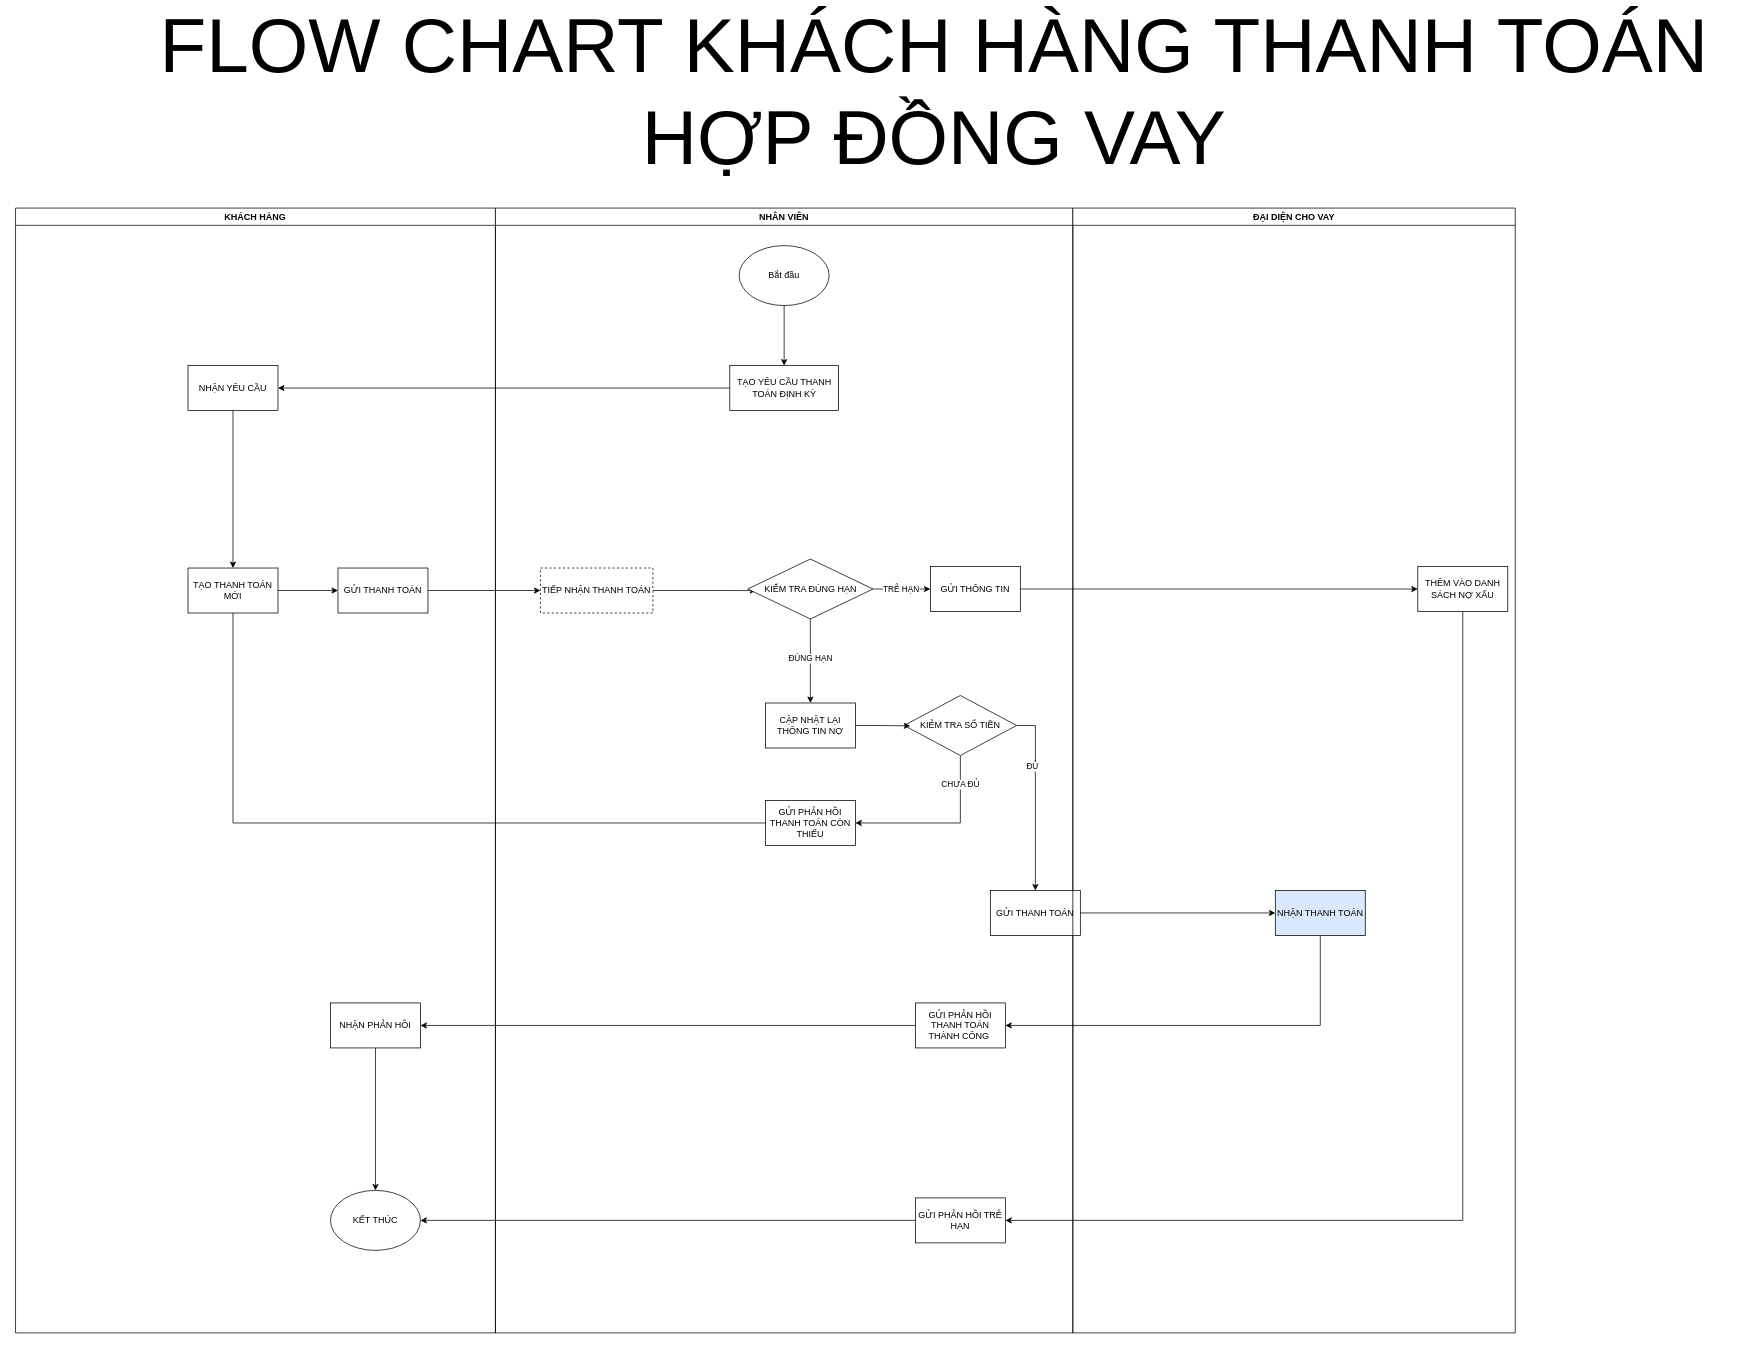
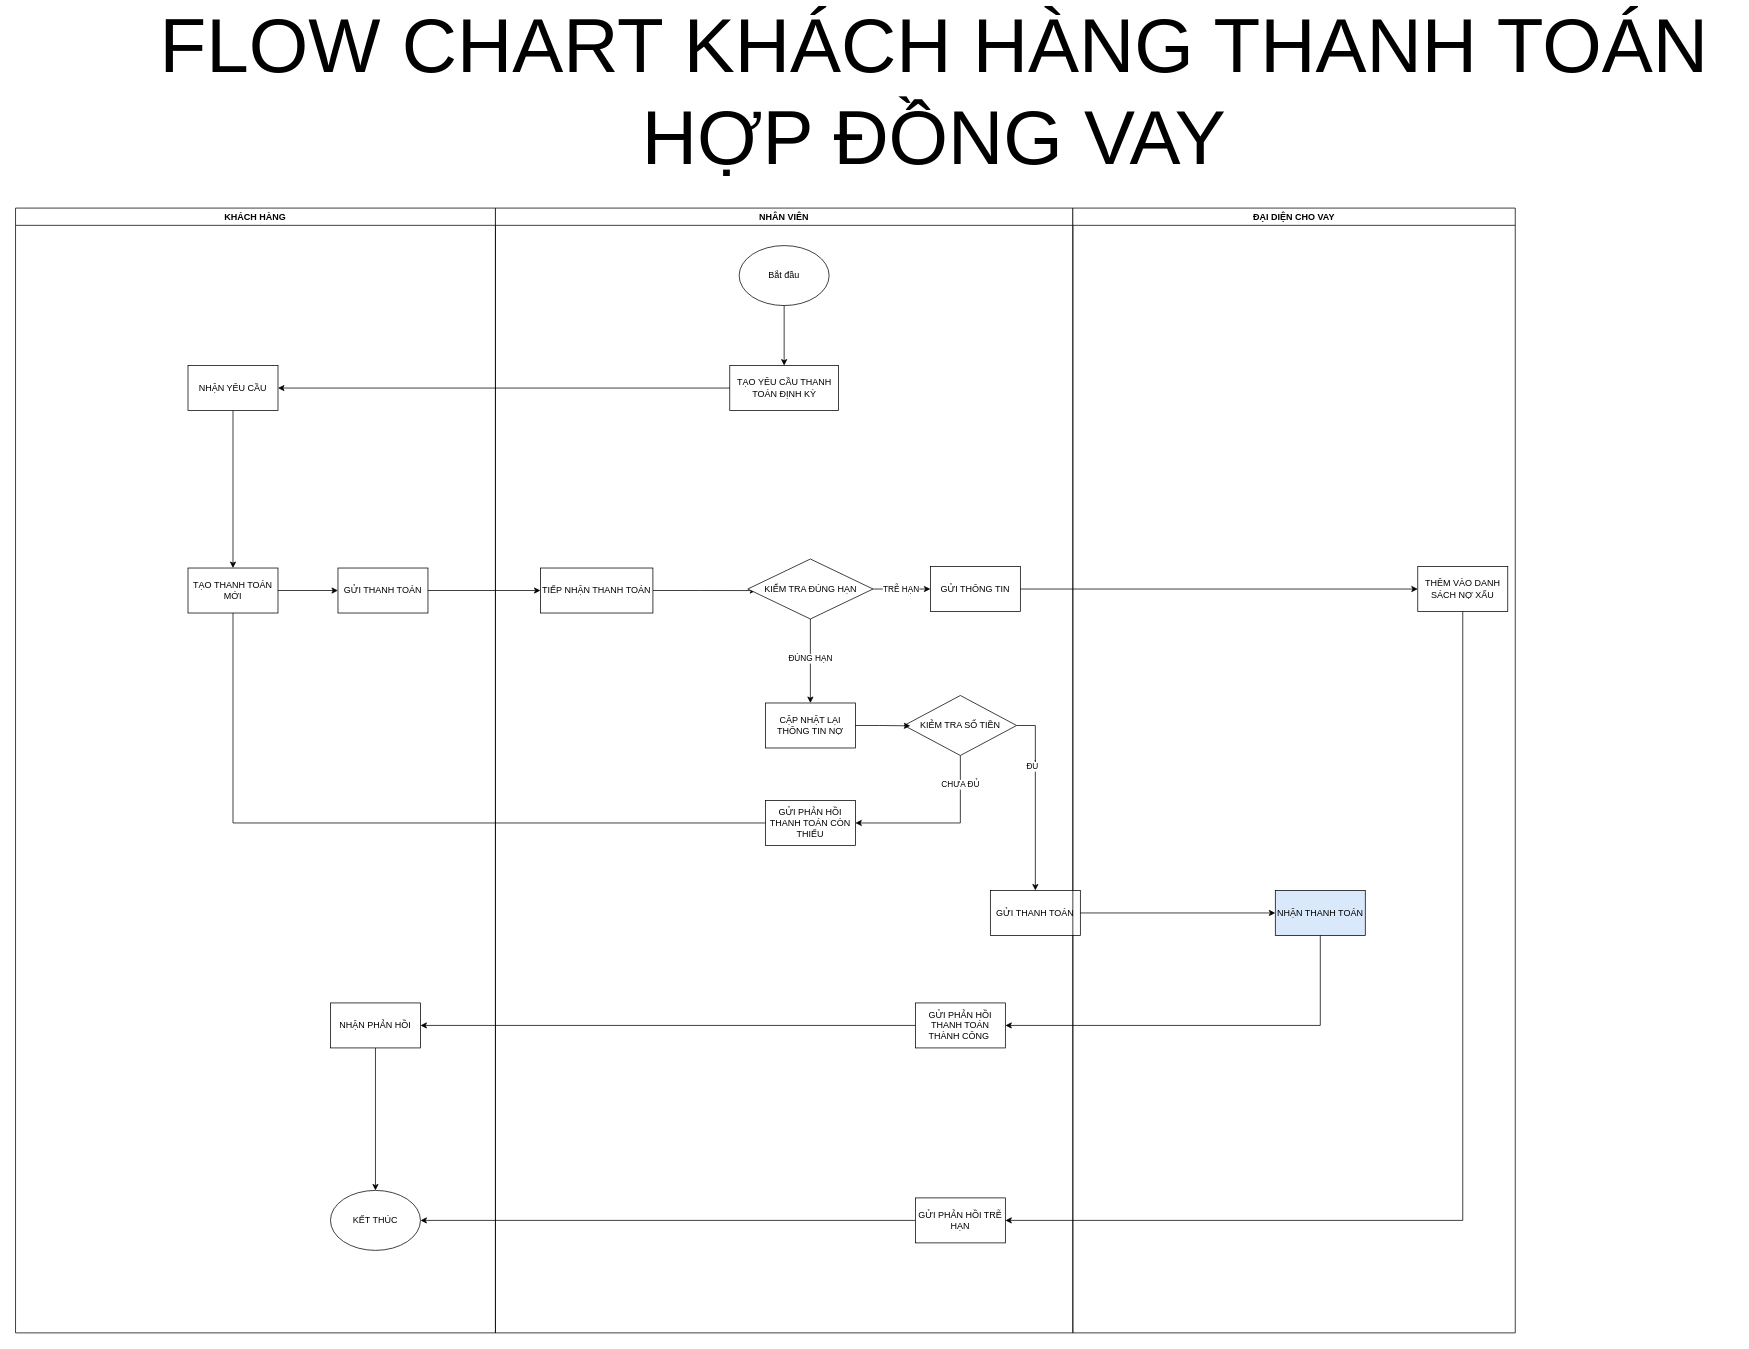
node "TIẾP NHẬN THANH TOÁN": style dashed -> solid
